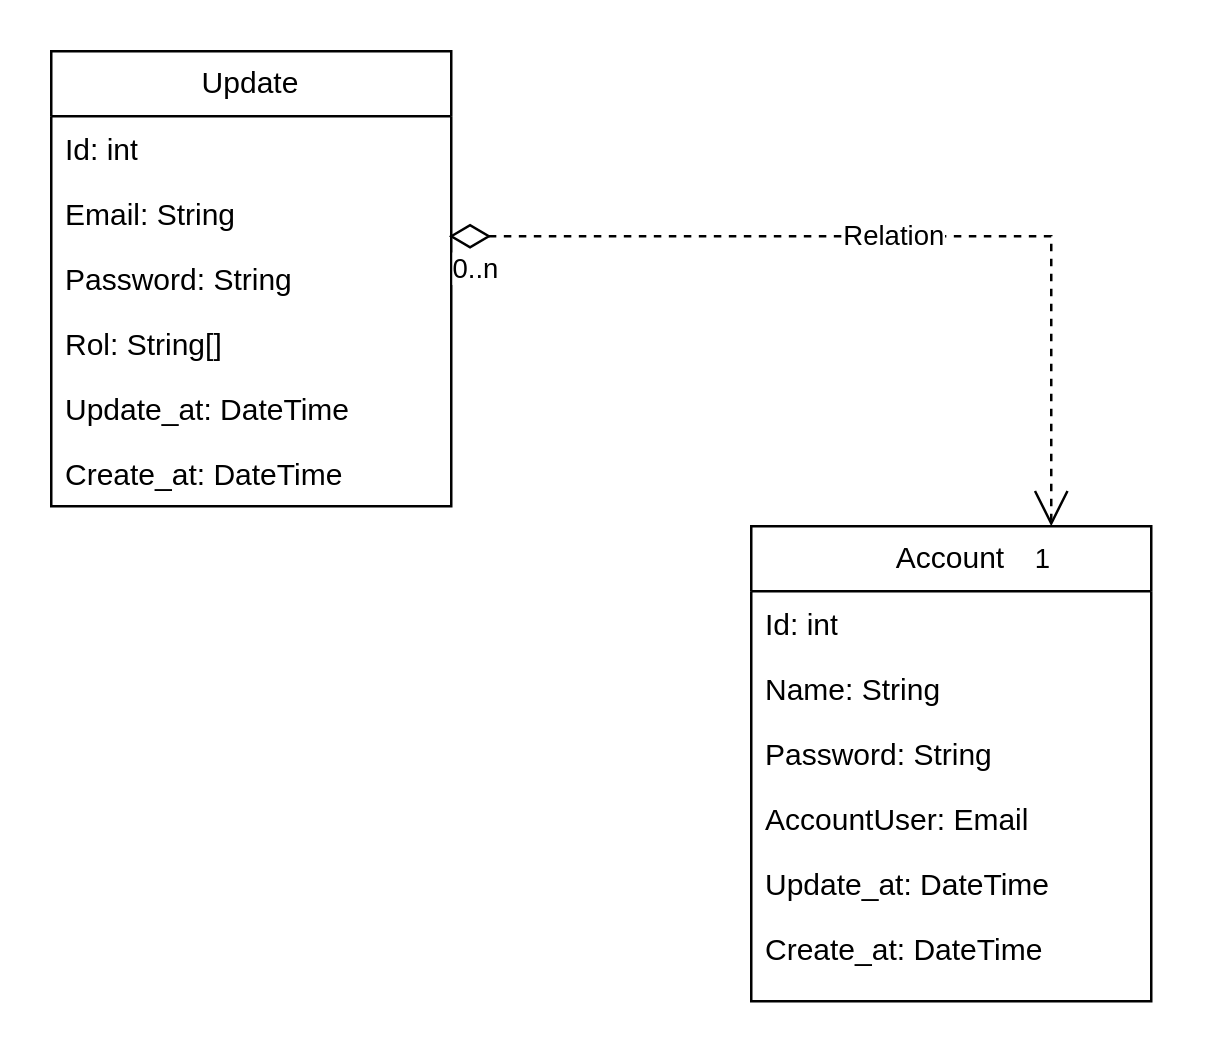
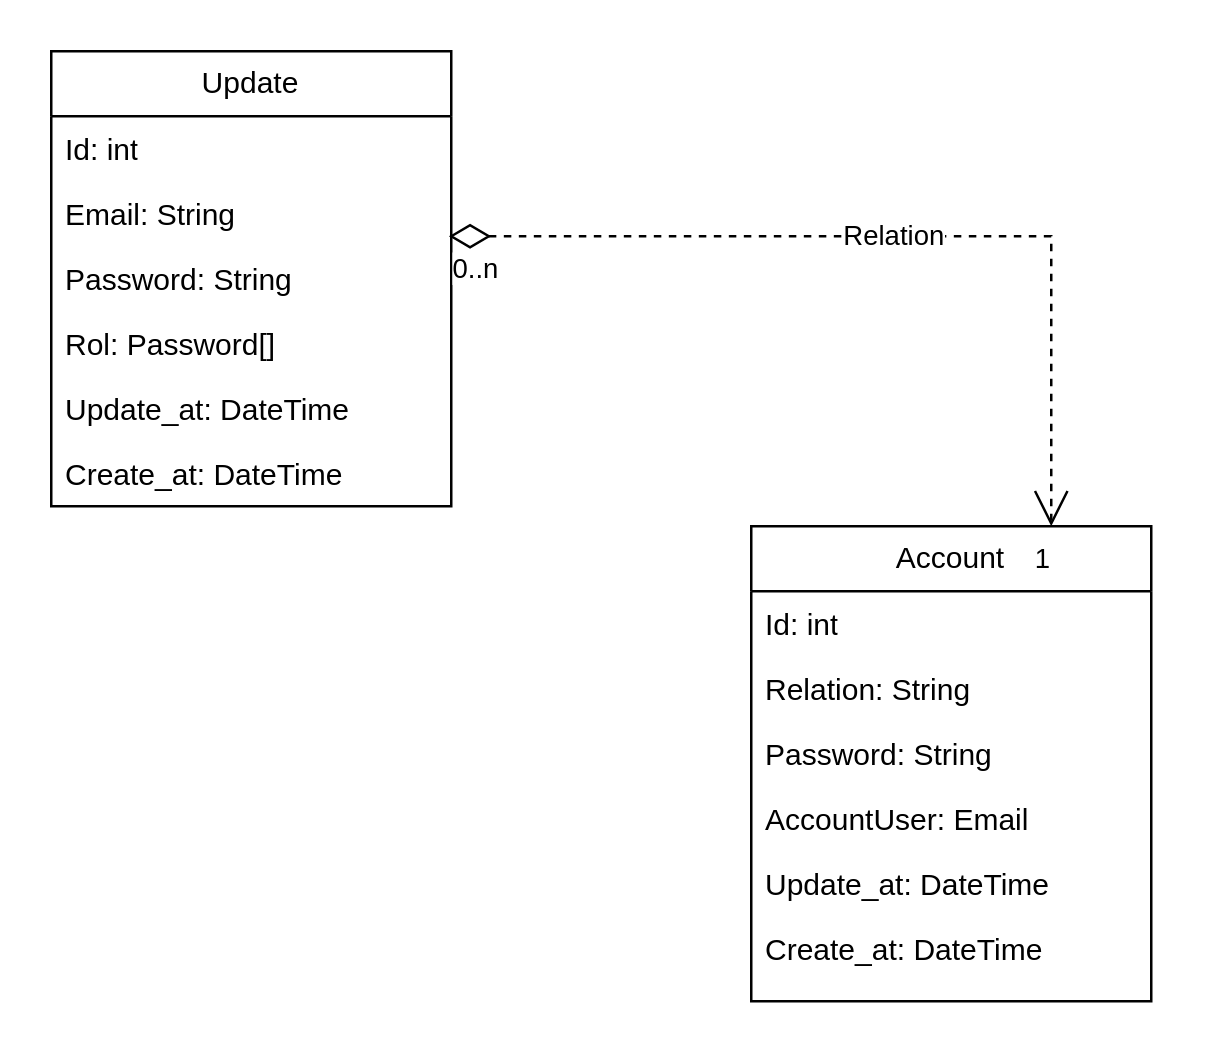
node "Rol: String[]": label "Rol: String[]" -> "Rol: Password[]"
node "Name: String": label "Name: String" -> "Relation: String"
